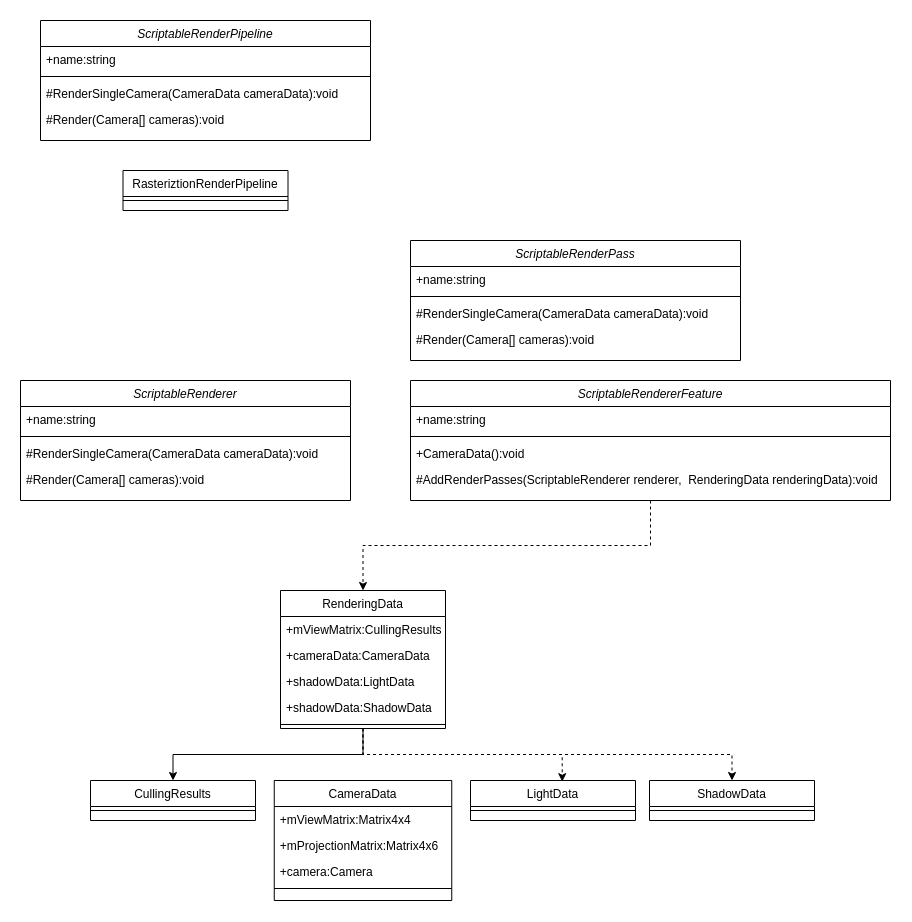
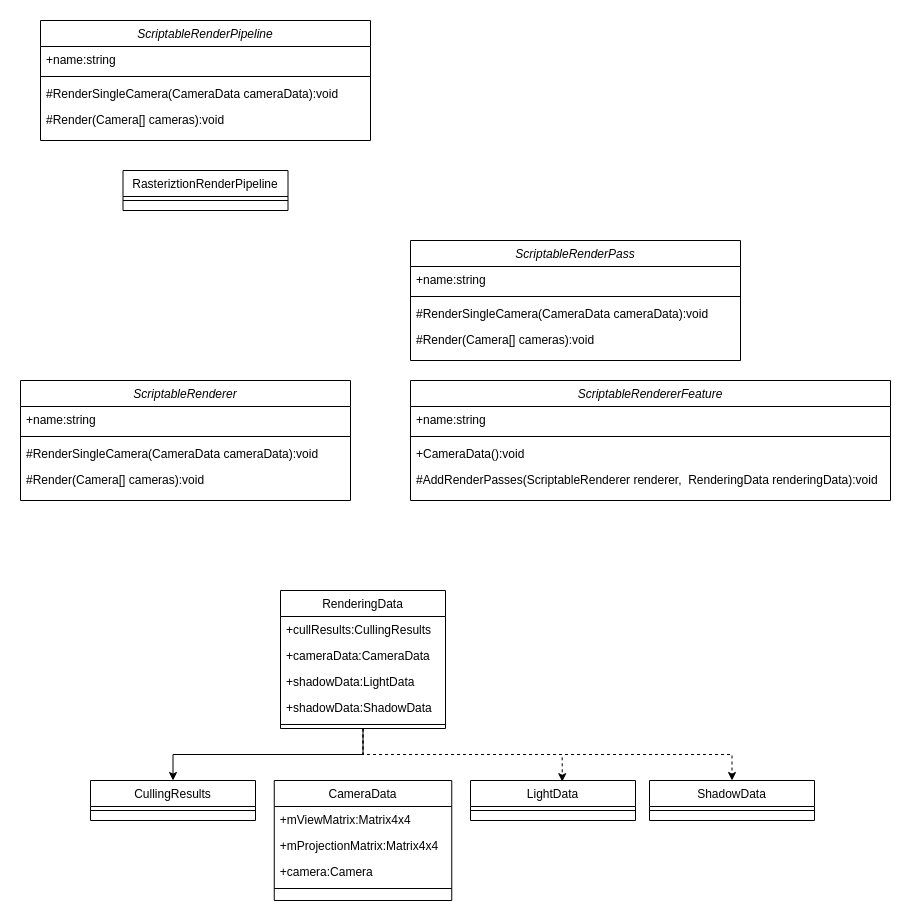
edge "ScriptableRendererFeature" -> "RenderingData": removed
node "+mViewMatrix:CullingResults": label "+mViewMatrix:CullingResults" -> "+cullResults:CullingResults"
node "+mProjectionMatrix:Matrix4x6": label "+mProjectionMatrix:Matrix4x6" -> "+mProjectionMatrix:Matrix4x4"
